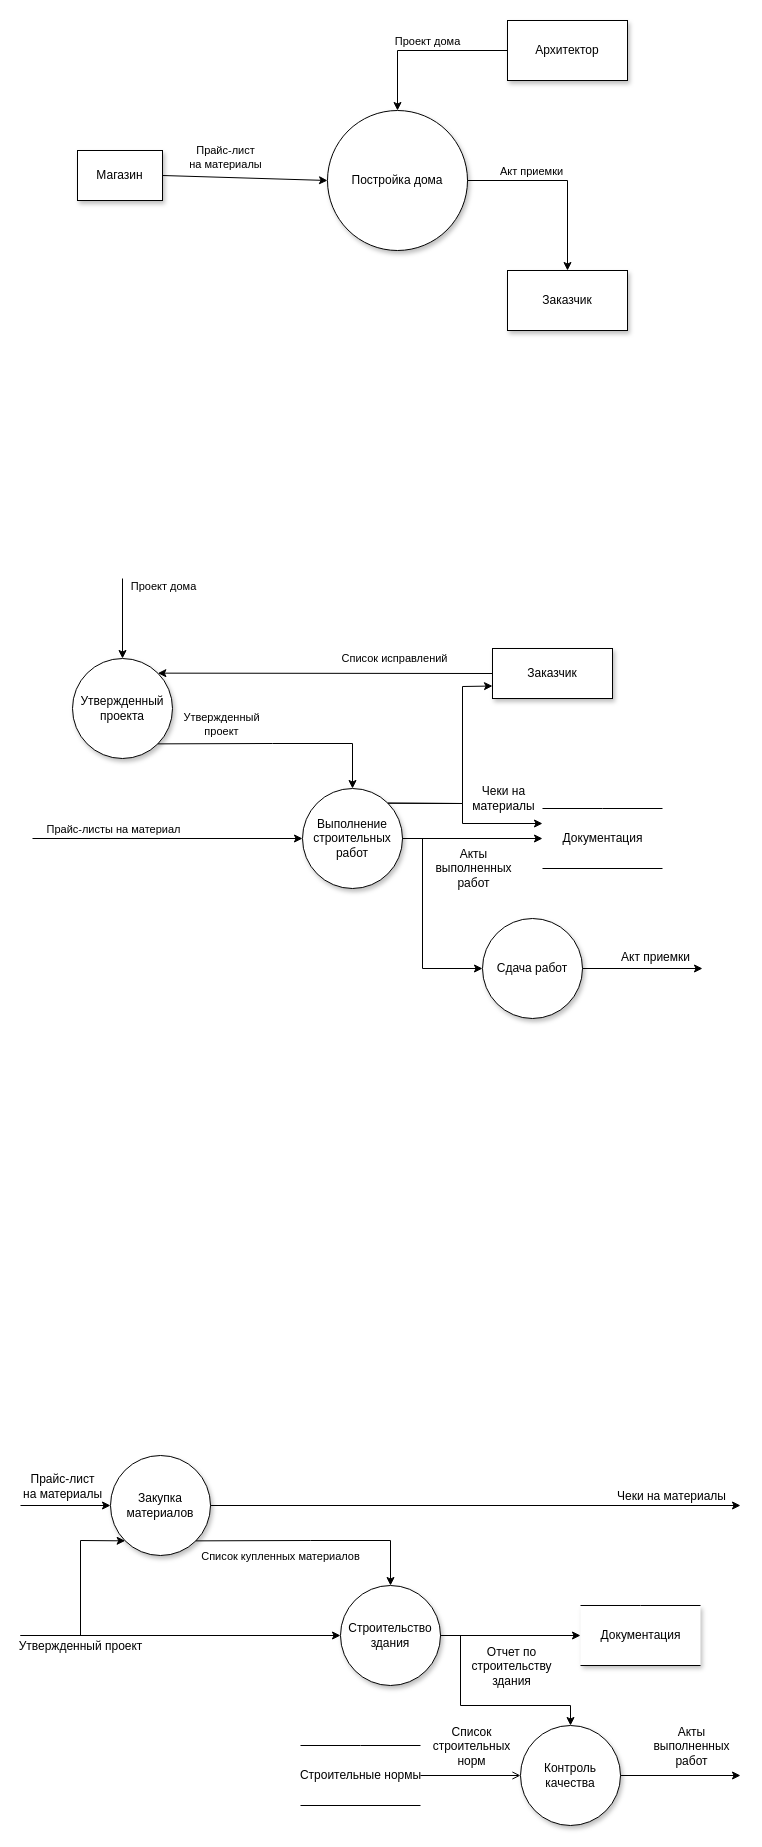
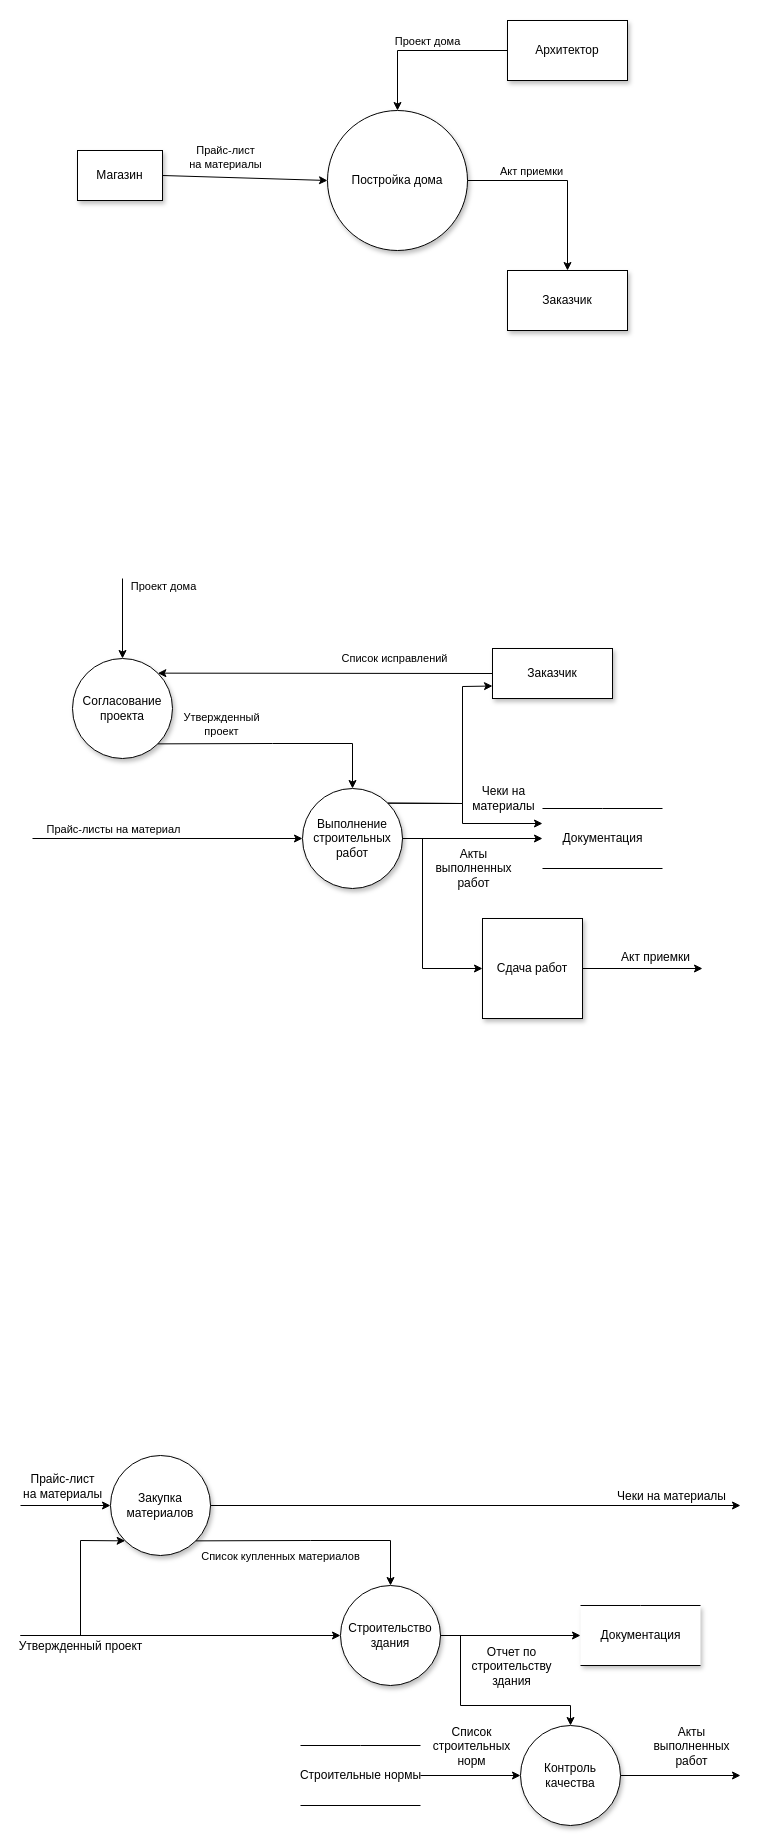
node "Утвержденный проекта": label "Утвержденный проекта" -> "Согласование проекта"
node "Сдача работ": shape ellipse -> rectangle
edge "Строительные нормы" -> "Контроль качества": arrowhead open -> classic
